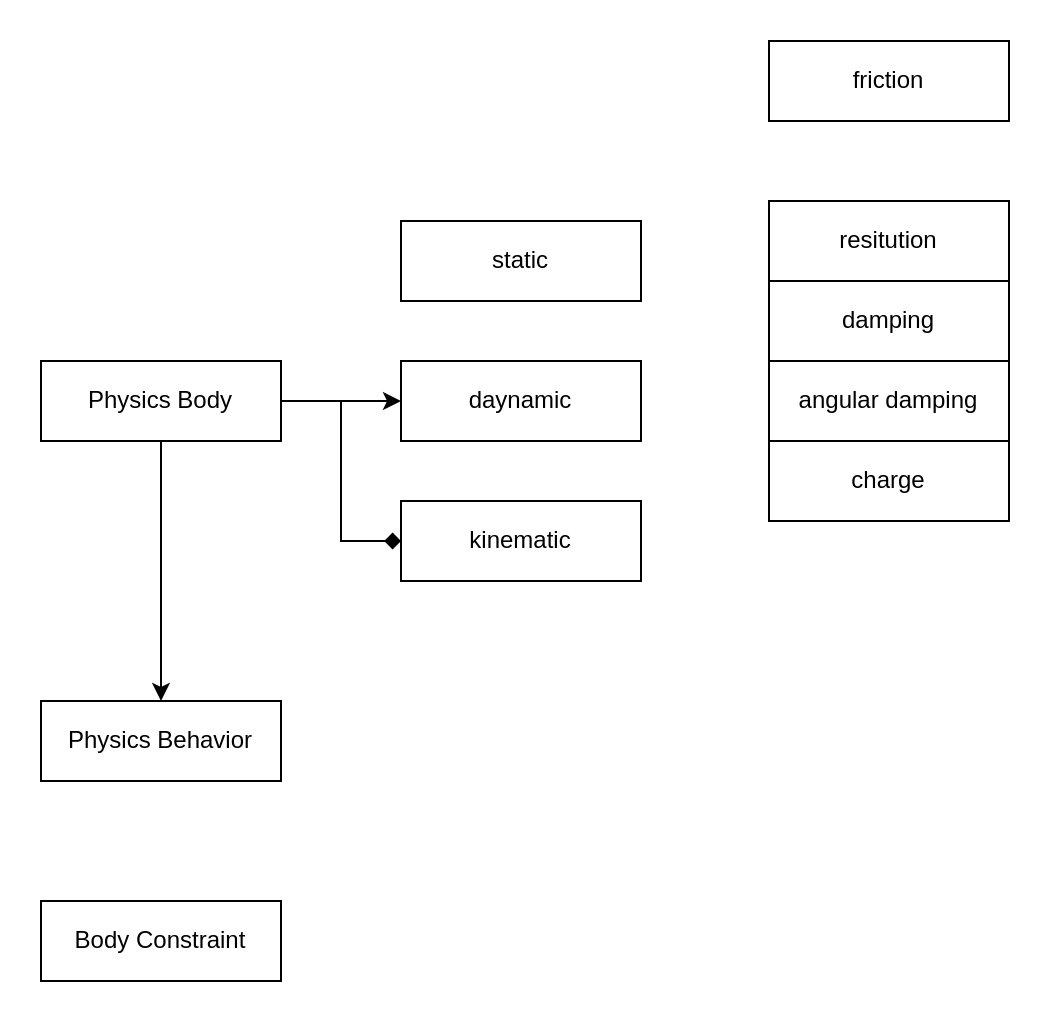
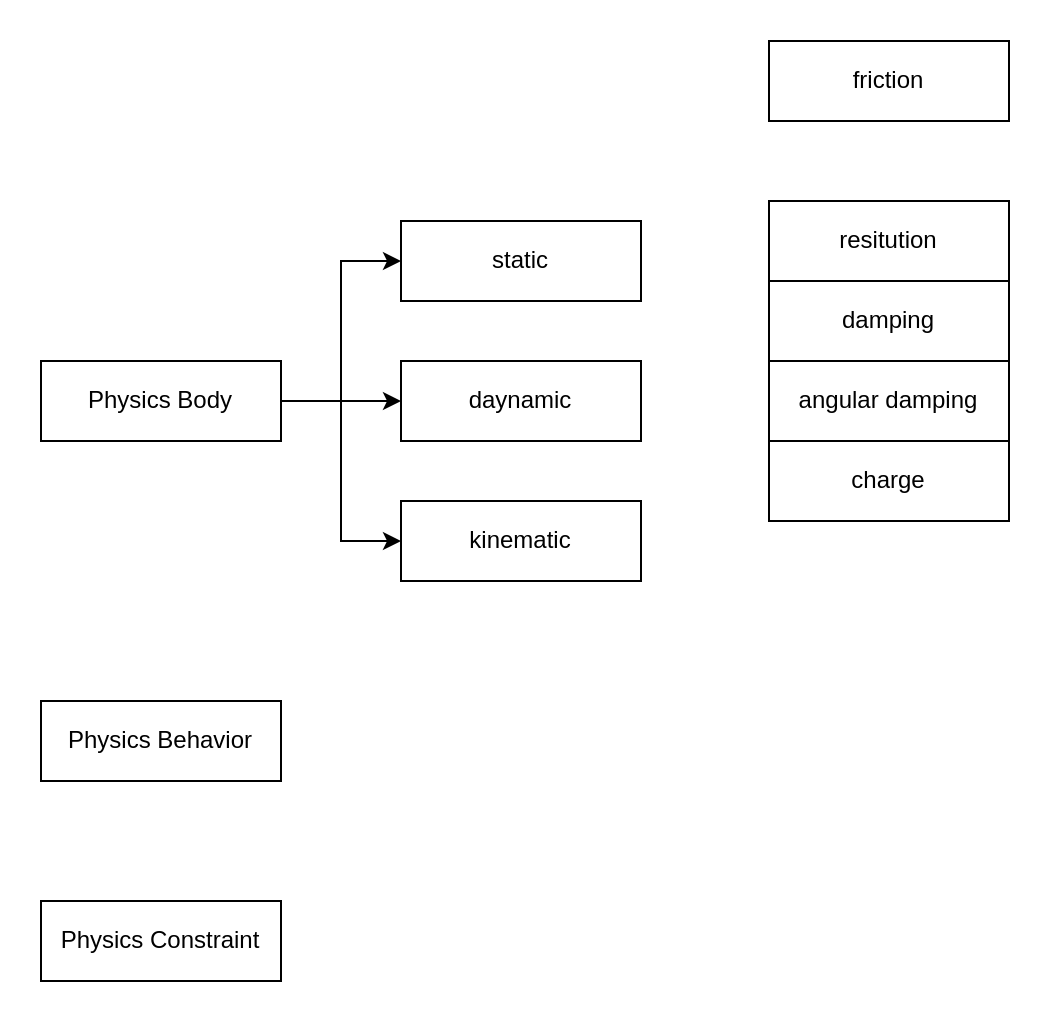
edge "Physics Body" -> "kinematic": arrowhead diamond -> classic
edge "Physics Body" -> "Physics Behavior": now "Physics Body" -> "static"
node "Body Constraint": label "Body Constraint" -> "Physics Constraint"
